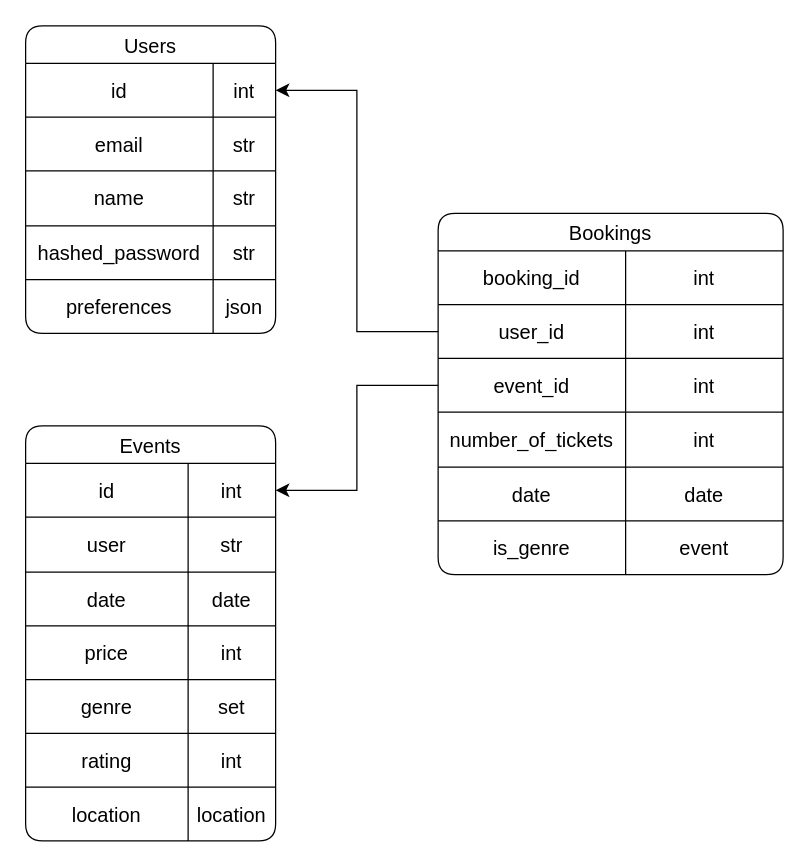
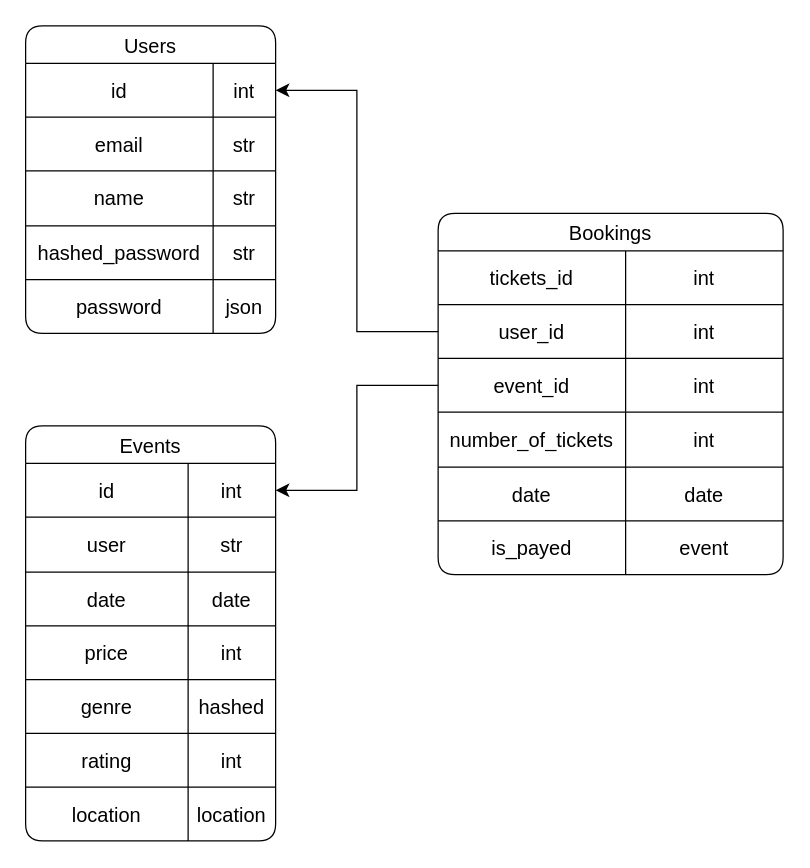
node "booking_id": label "booking_id" -> "tickets_id"
node "preferences": label "preferences" -> "password"
node "is_genre": label "is_genre" -> "is_payed"
node "set": label "set" -> "hashed"
